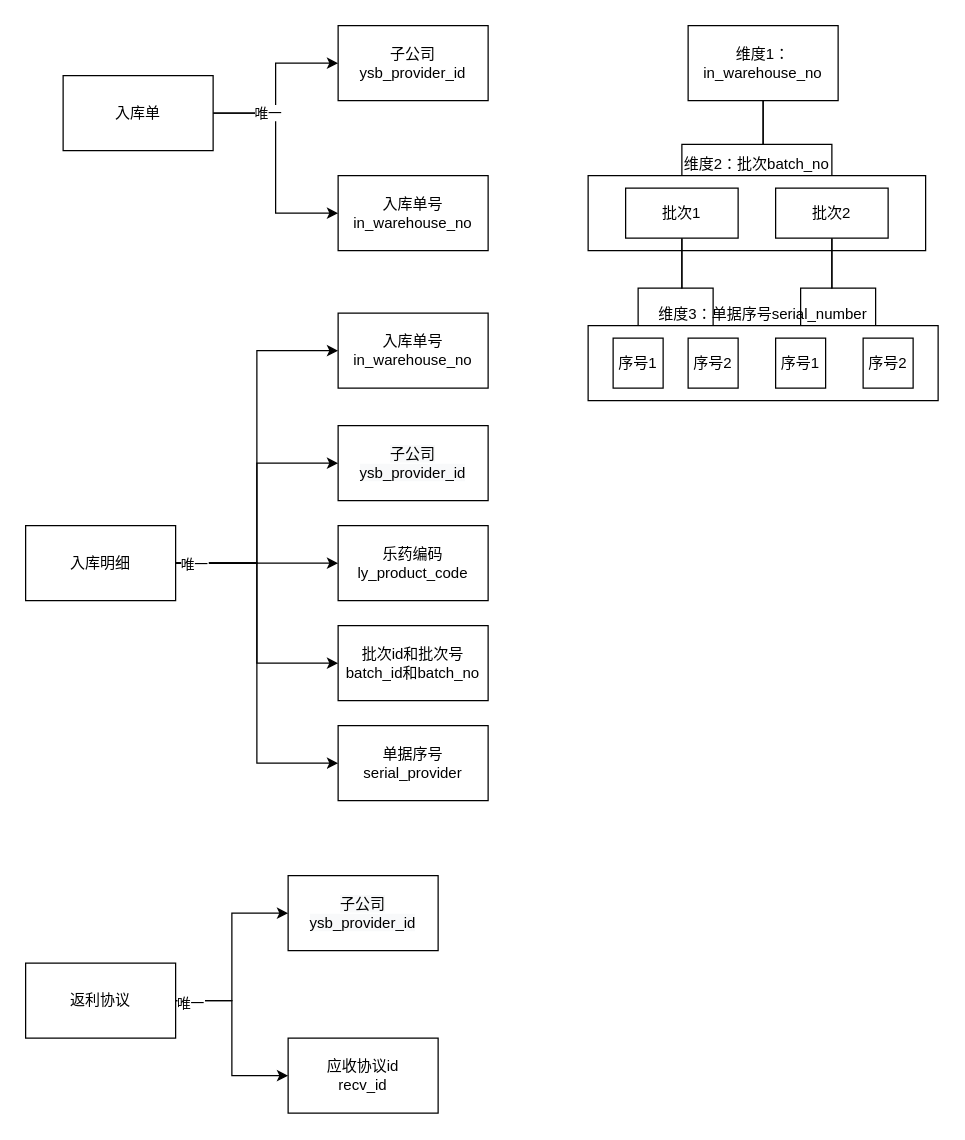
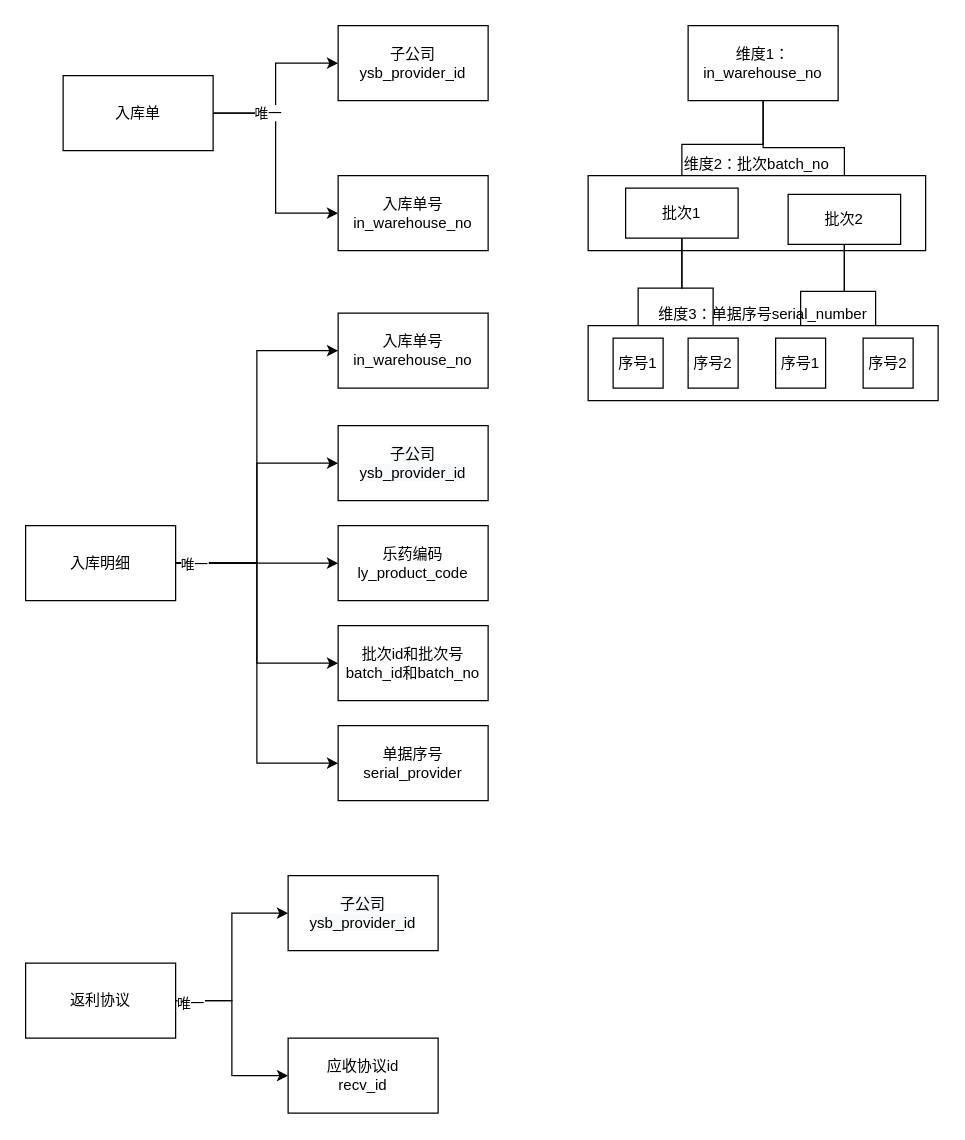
node "批次2": moved (832, 213) -> (844, 219)
